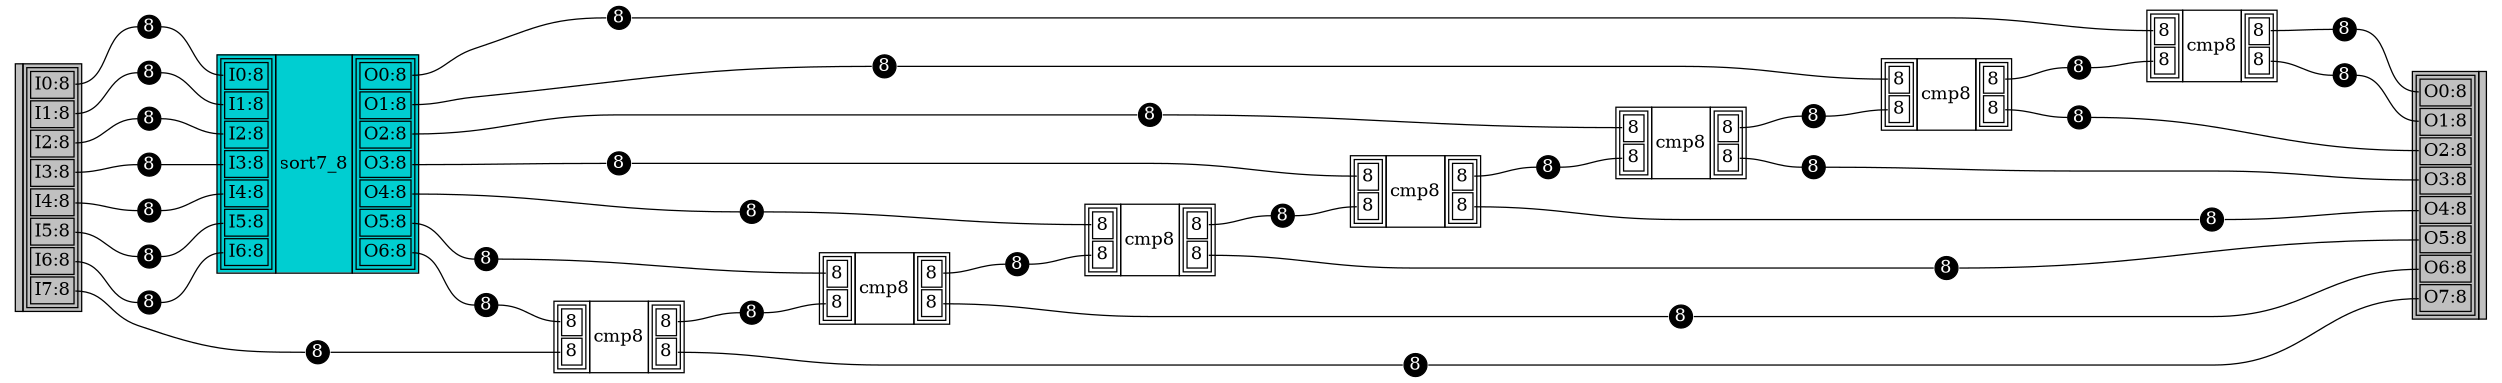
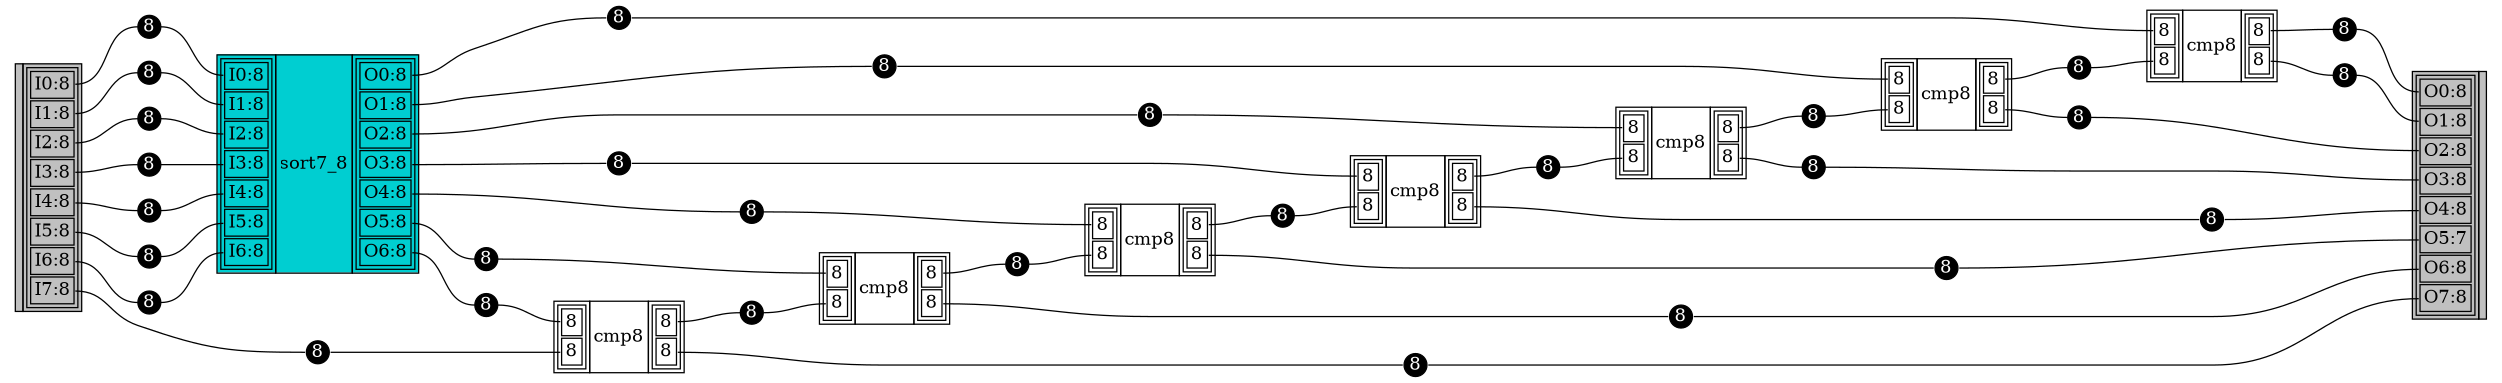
node "O0:8": text "O5:8" -> "O5:7"
